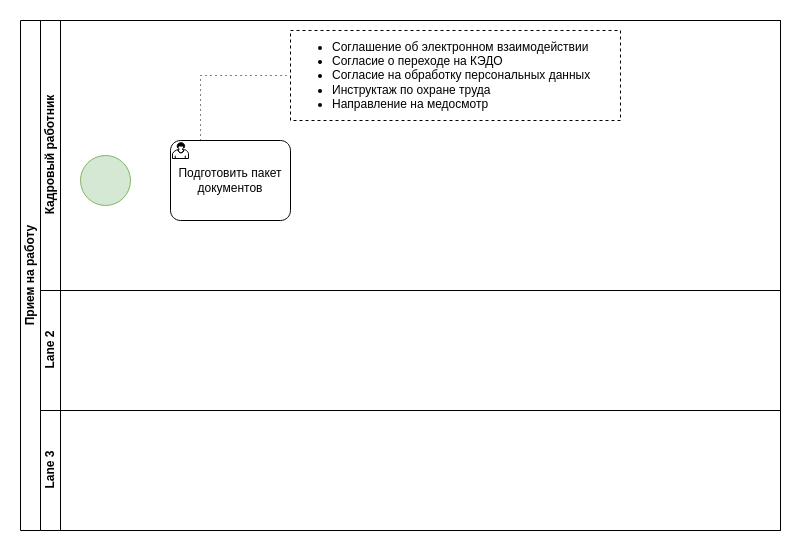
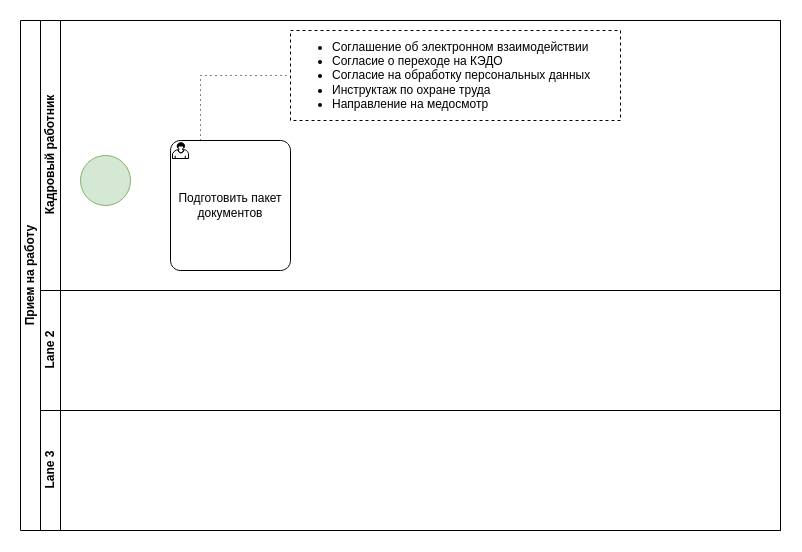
node "Подготовить пакет документов": size 120x80 -> 120x130
